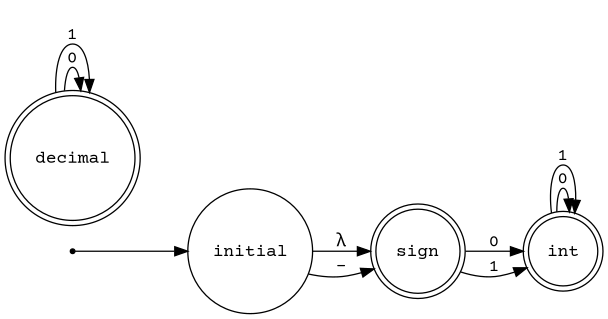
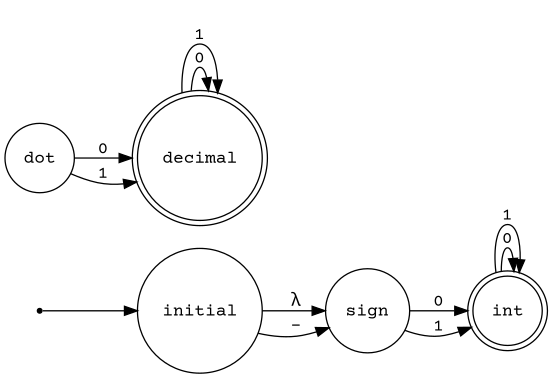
node "dot": added
node "sign": shape doublecircle -> circle
